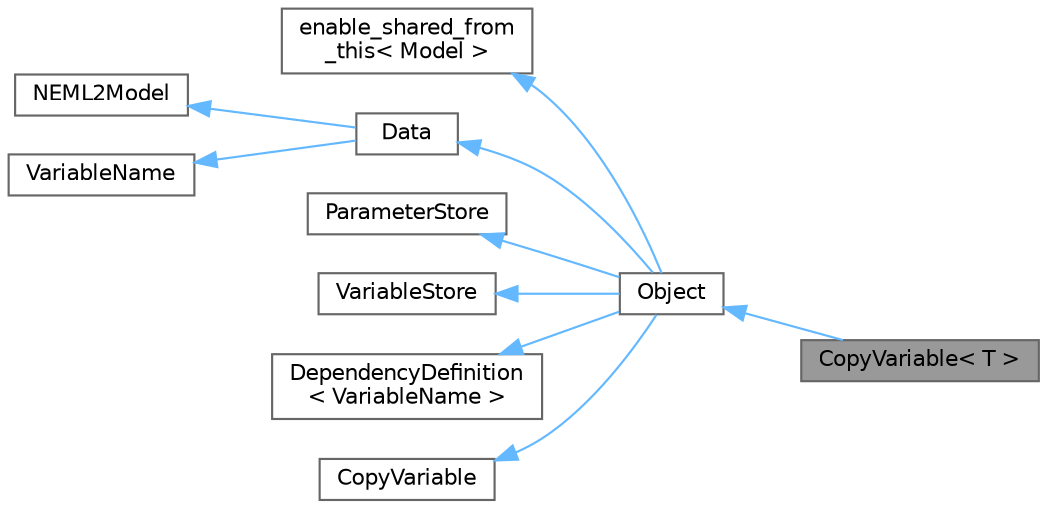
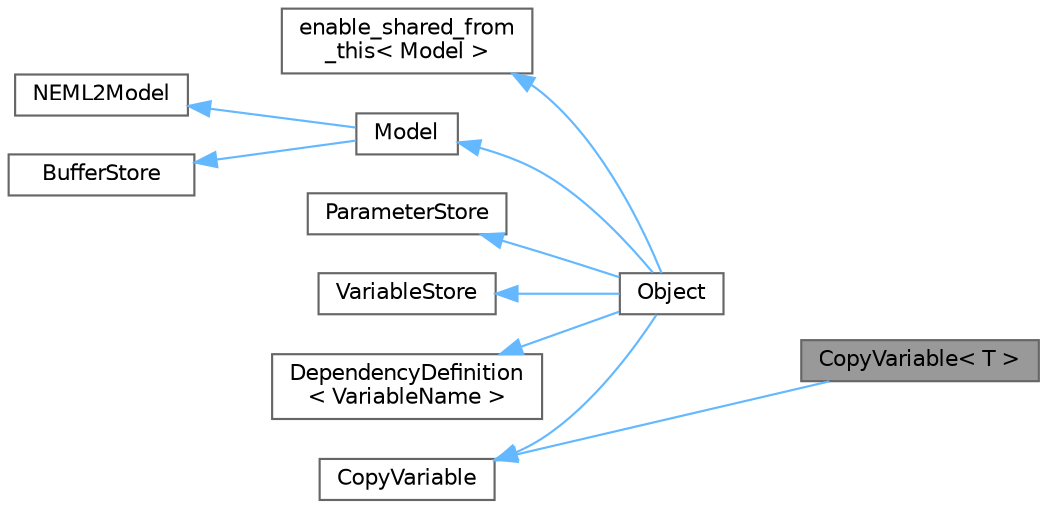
node "Data": label "Data" -> "Model"
node "VariableName": label "VariableName" -> "BufferStore"
edge "CopyVariable< T >" -> "Object": now "CopyVariable< T >" -> "CopyVariable"
